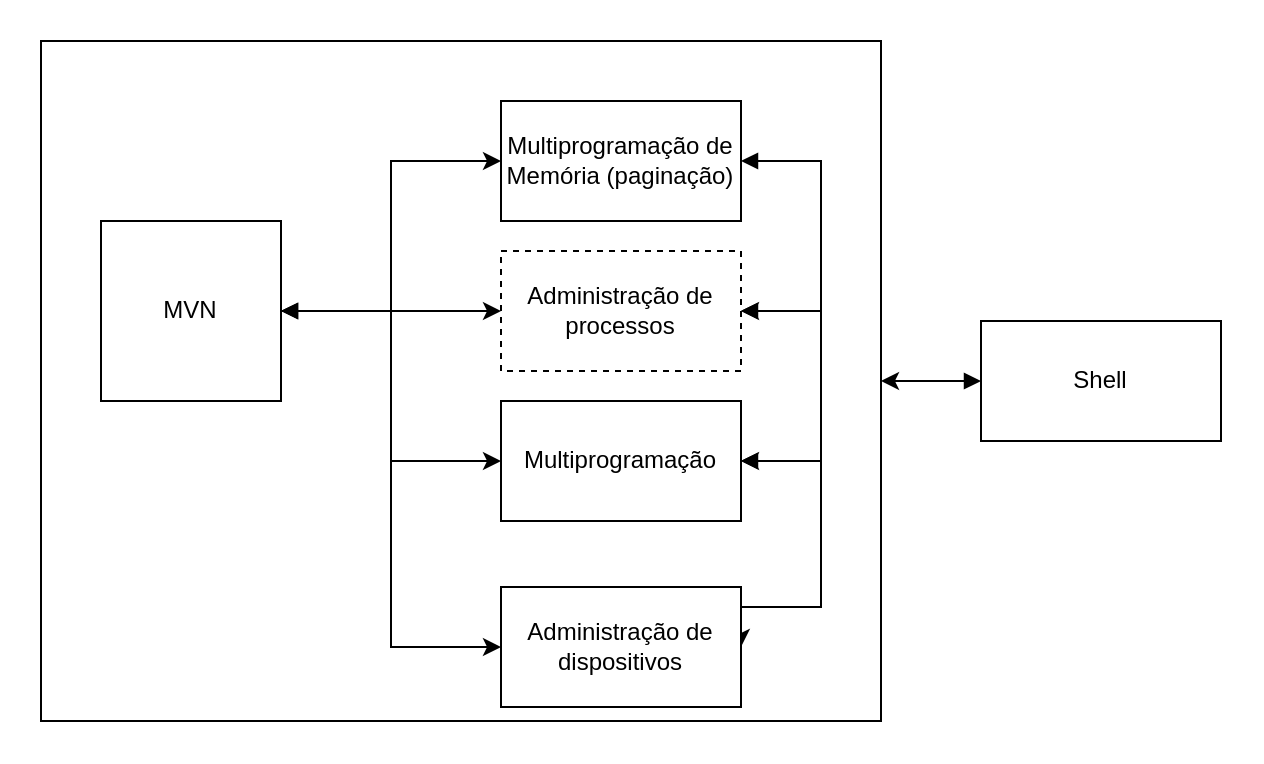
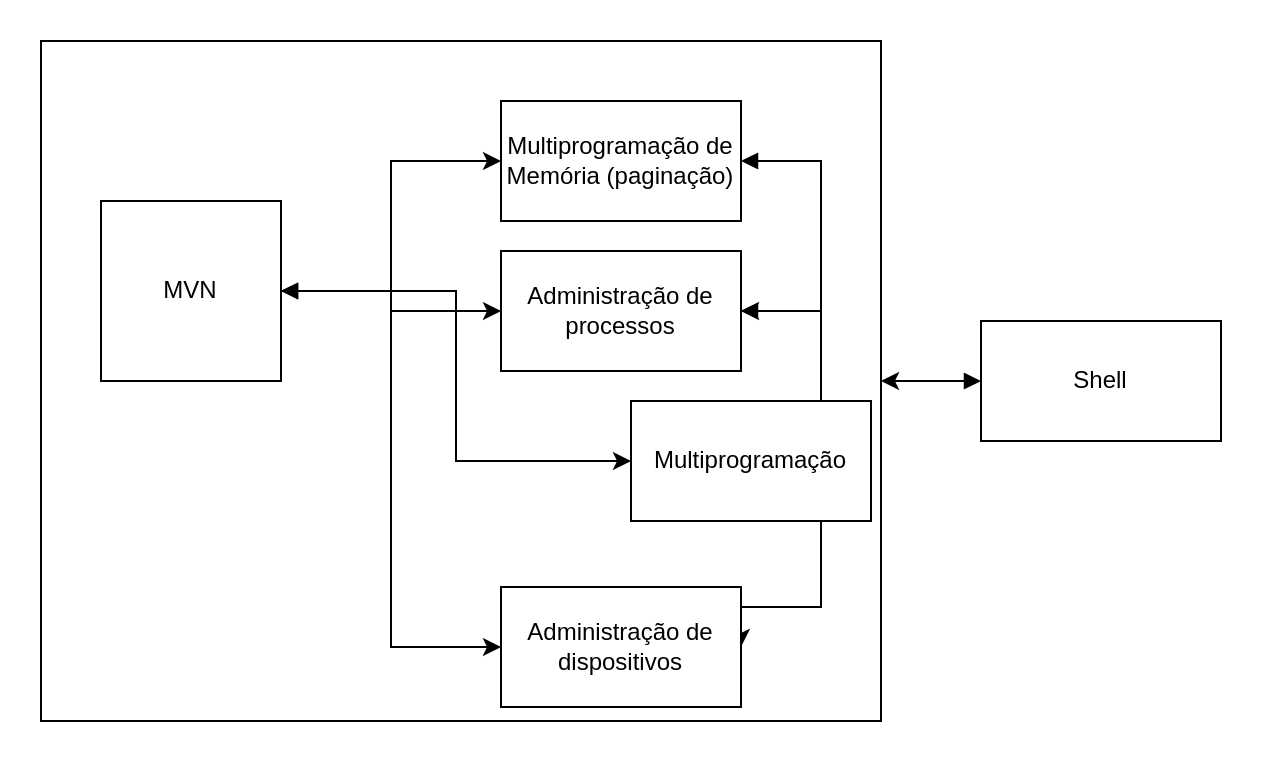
node "MVN": moved (191, 311) -> (191, 291)
node "Administração de processos": style dashed -> solid
node "Multiprogramação": moved (621, 461) -> (751, 461)
